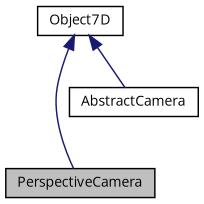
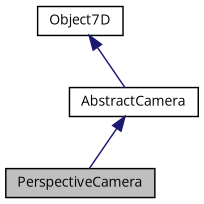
edge "PerspectiveCamera" -> "Object7D": now "PerspectiveCamera" -> "AbstractCamera"
